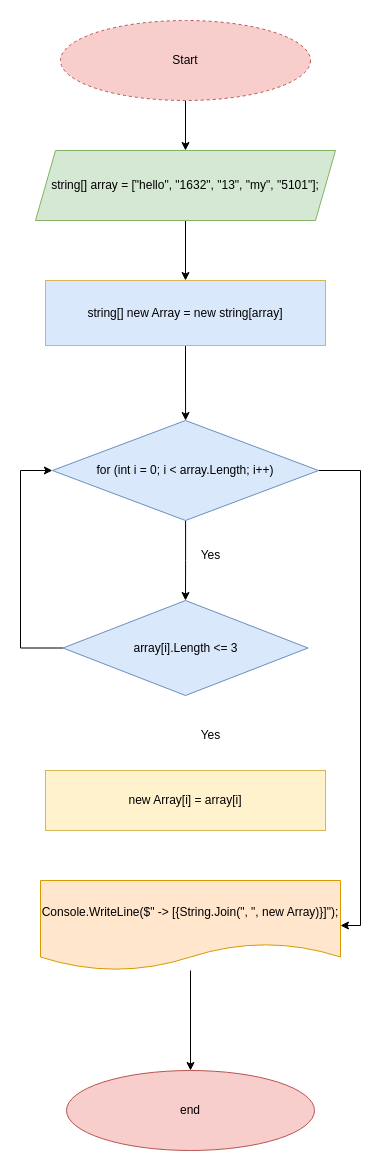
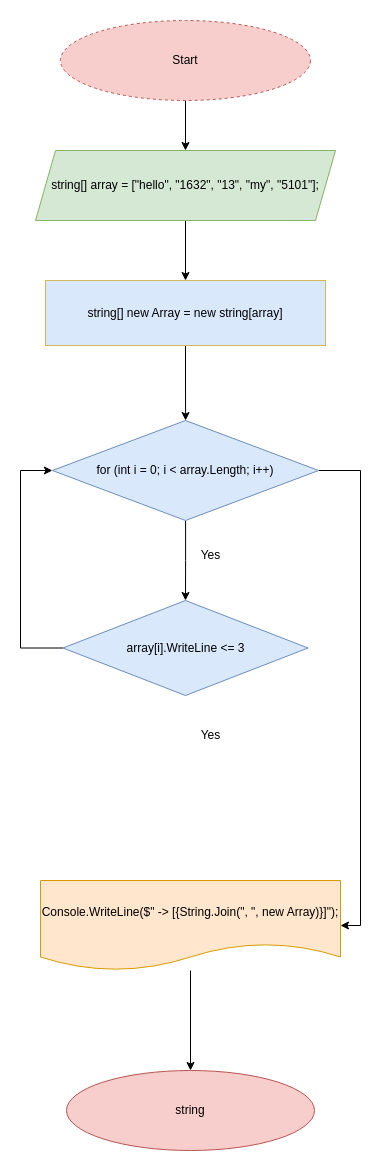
node "array[i].Length <= 3": label "array[i].Length <= 3" -> "array[i].WriteLine <= 3"
node "new Array[i] = array[i]": removed
node "end": label "end" -> "string"
